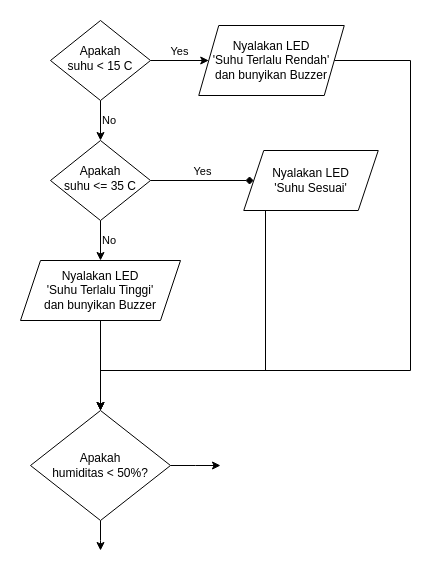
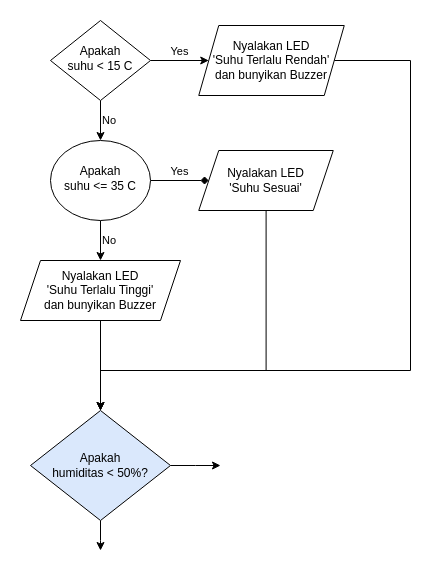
node "Apakah suhu <= 35 C": shape diamond -> ellipse
node "Nyalakan LED 'Suhu Sesuai'": moved (311, 181) -> (266, 181)
node "Apakah humiditas < 50%?": fillcolor #ffffff -> #dae8fc
